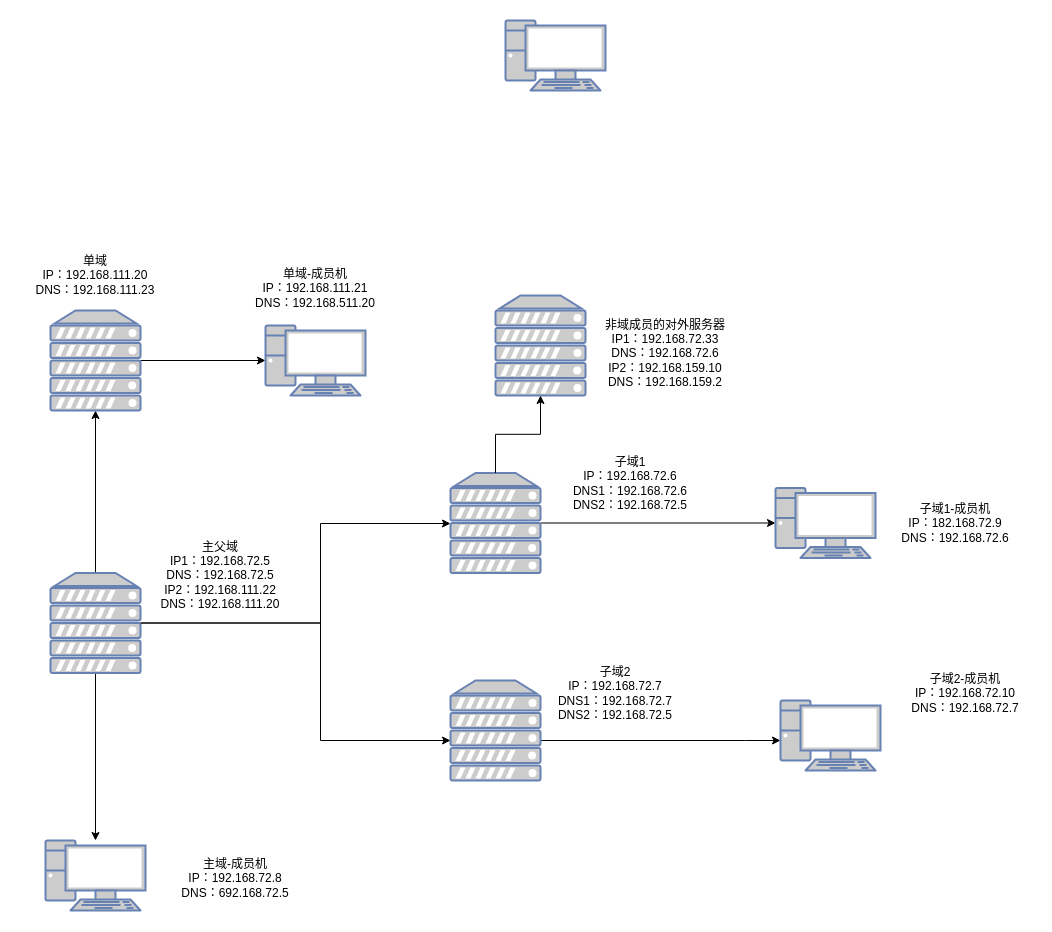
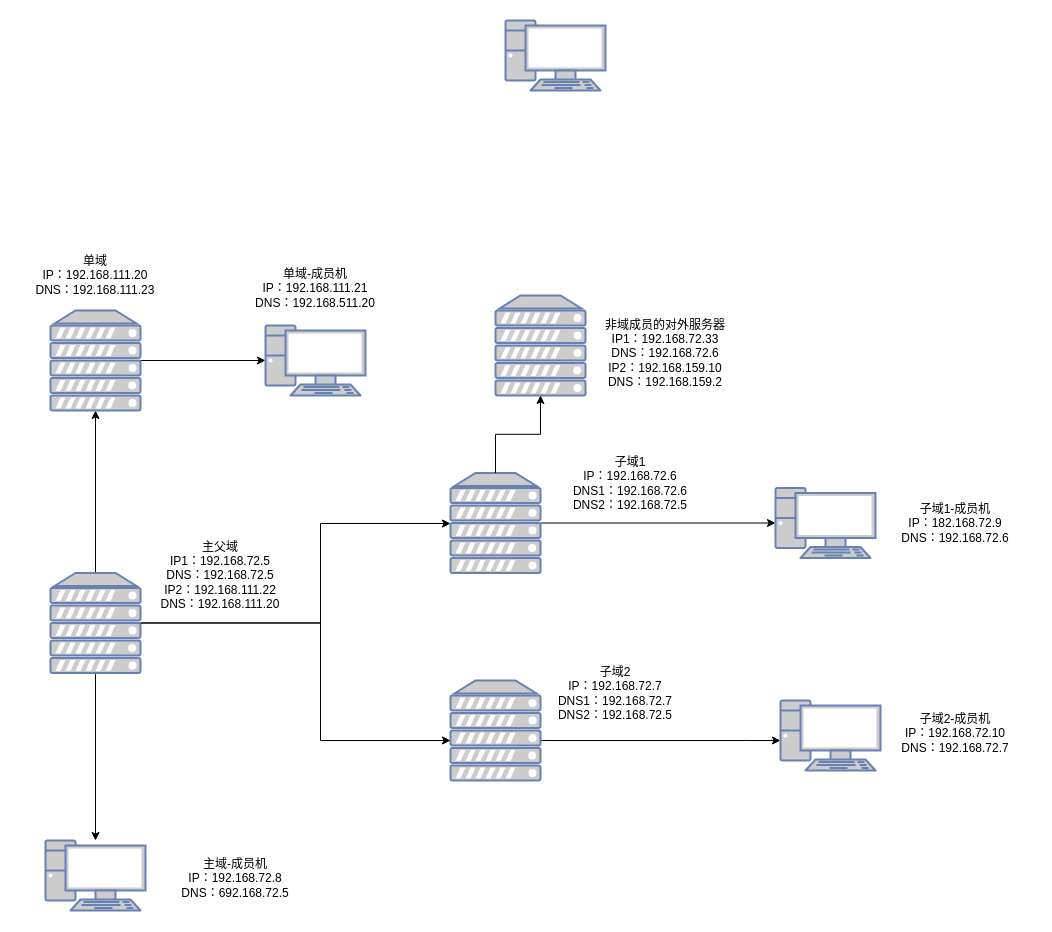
node "子域2-成员机 IP：192.168.72.10 DNS：192.168.72.7": moved (966, 693) -> (956, 733)
